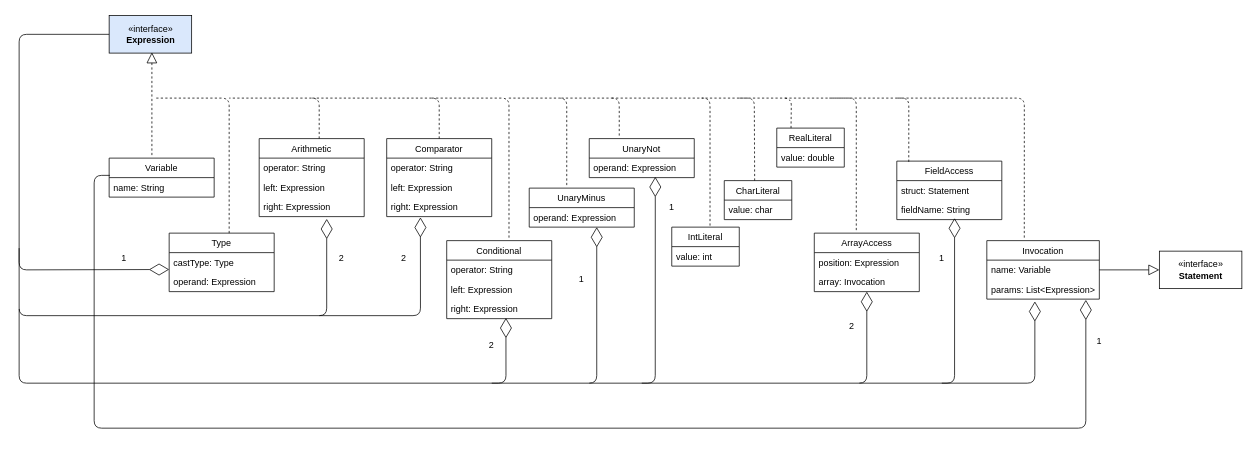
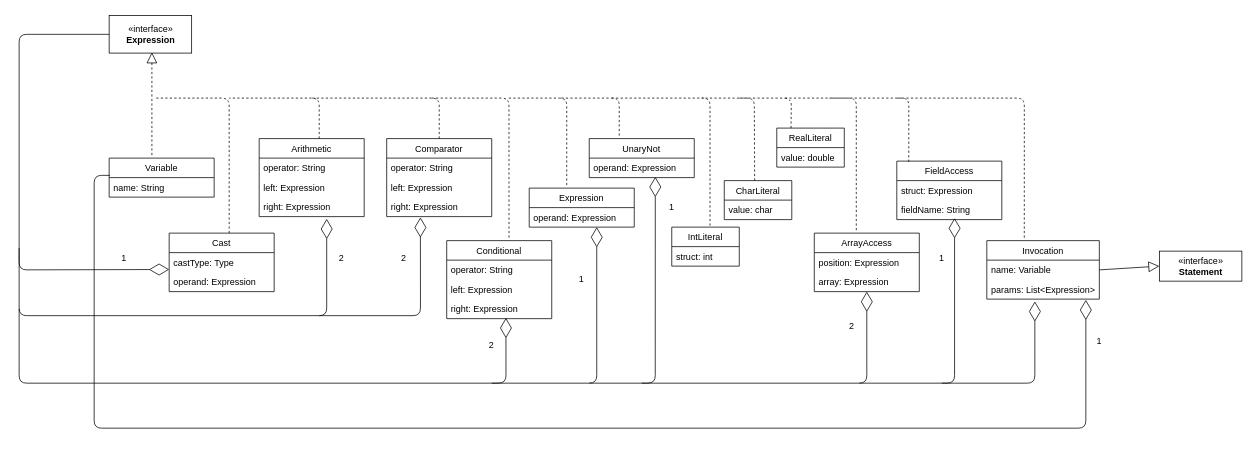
node "«interface» Expression": fillcolor #dae8fc -> #ffffff
node "struct: Statement": label "struct: Statement" -> "struct: Expression"
node "UnaryMinus": label "UnaryMinus" -> "Expression"
node "Type": label "Type" -> "Cast"
node "value: int": label "value: int" -> "struct: int"
node "«interface» Statement": size 83x38 -> 83x30
node "array: Invocation": label "array: Invocation" -> "array: Expression"
